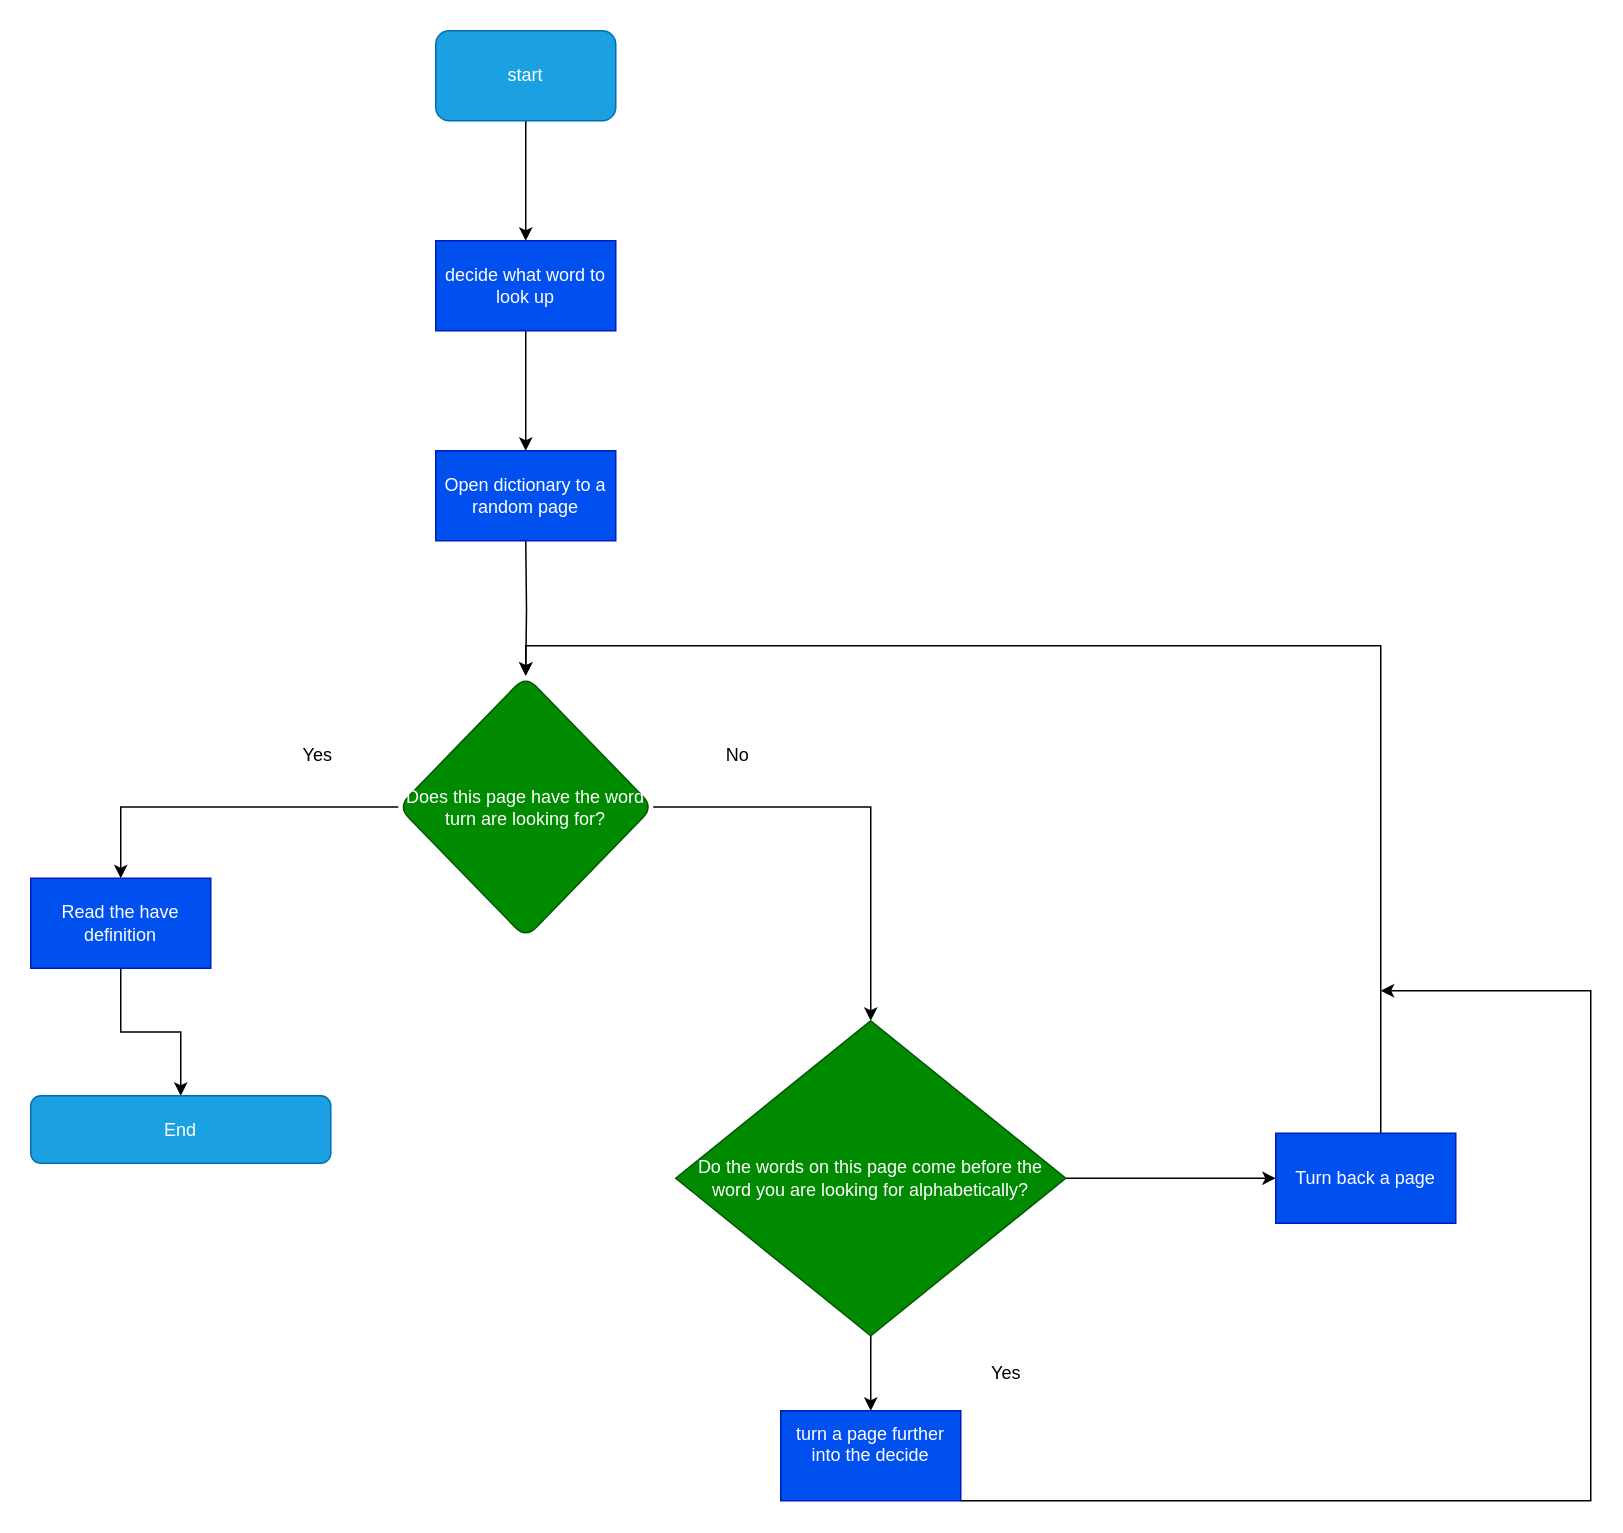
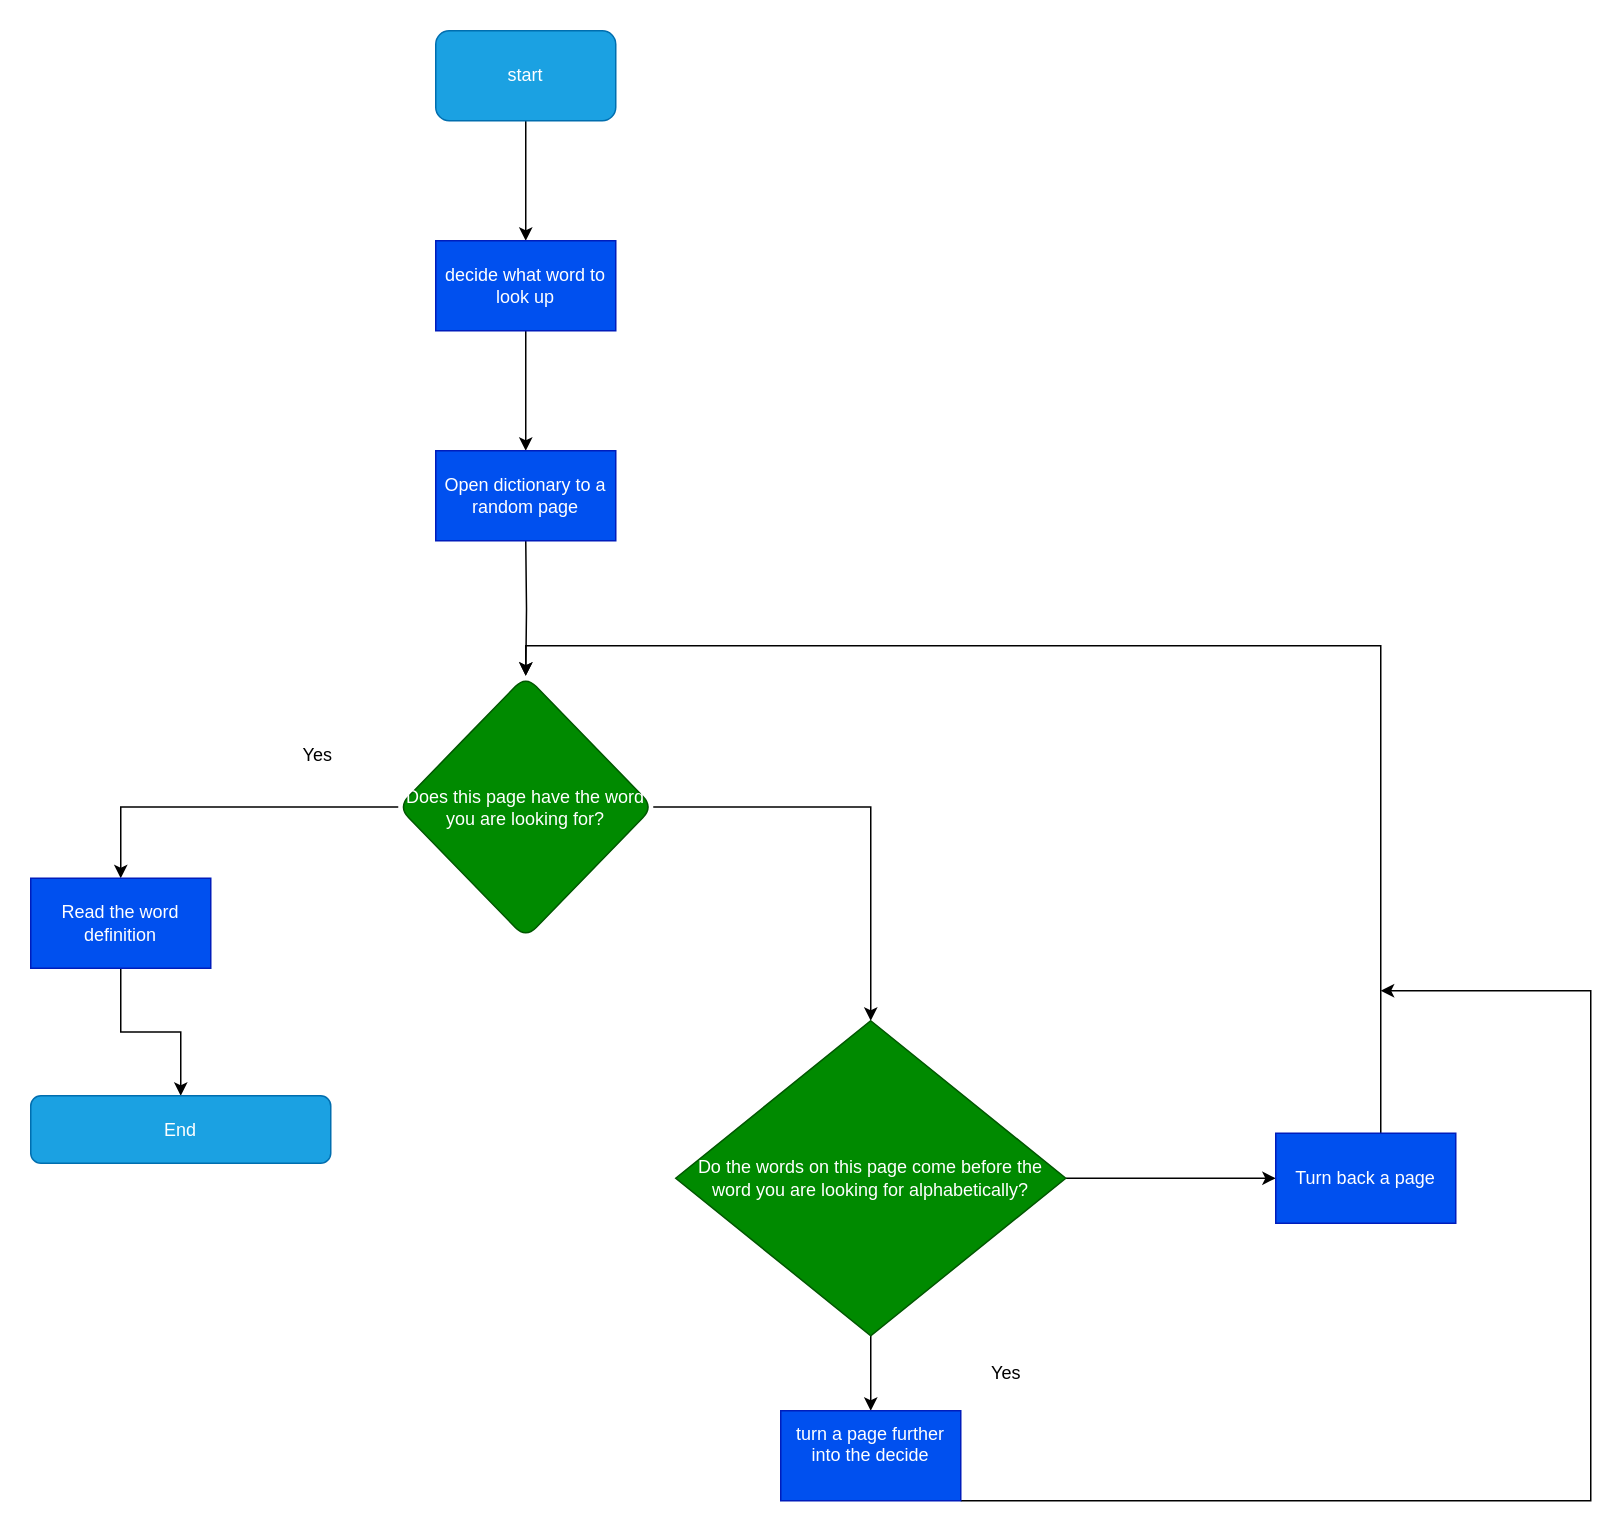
node "No": removed
node "Does this page have the word turn are looking for?": label "Does this page have the word turn are looking for?" -> "Does this page have the word you are looking for?"
node "Read the have definition": label "Read the have definition" -> "Read the word definition"
